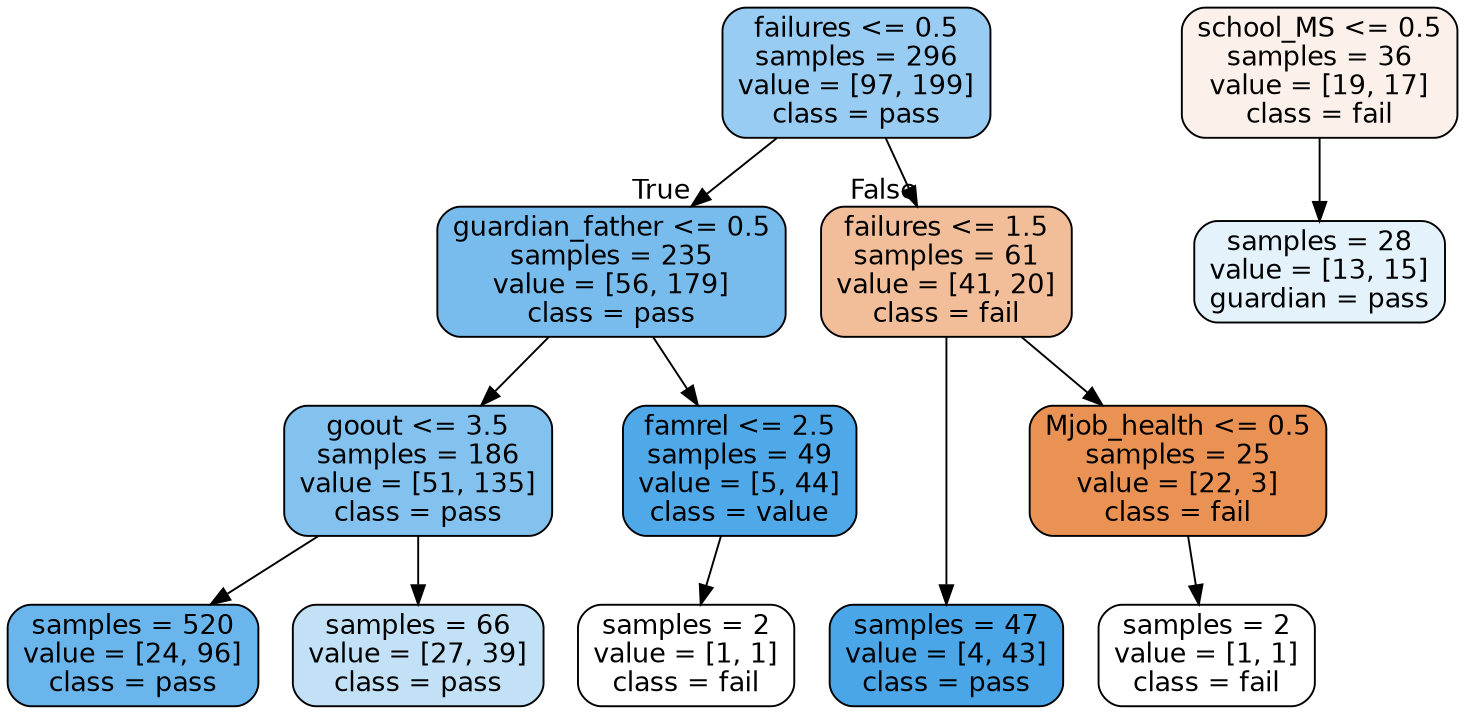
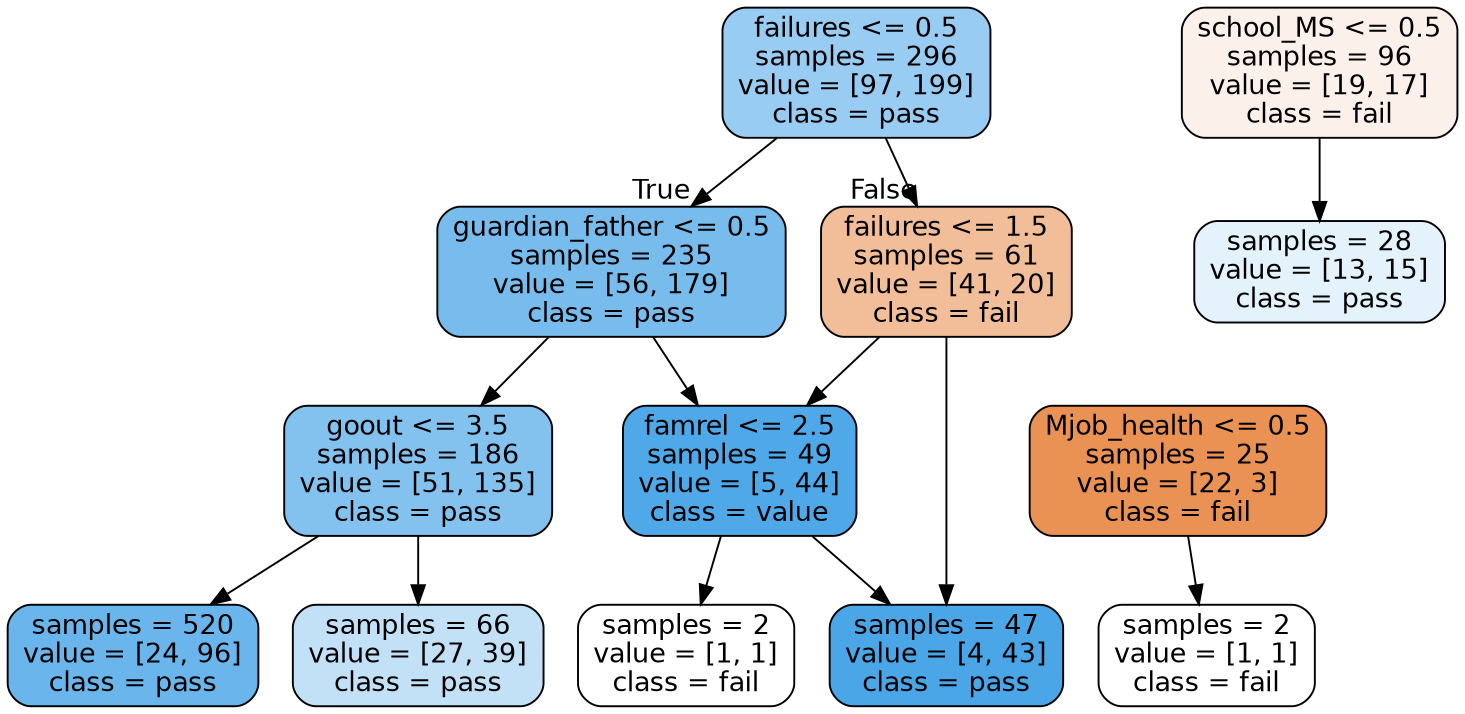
node "school_MS <= 0.5 samples = 36 value = [19, 17] class = fail": label "school_MS <= 0.5 samples = 36 value = [19, 17] class = fail" -> "school_MS <= 0.5 samples = 96 value = [19, 17] class = fail"
node "samples = 28 value = [13, 15] guardian = pass": label "samples = 28 value = [13, 15] guardian = pass" -> "samples = 28 value = [13, 15] class = pass"
edge "failures <= 1.5 samples = 61 value = [41, 20] class = fail" -> "Mjob_health <= 0.5 samples = 25 value = [22, 3] class = fail": now "failures <= 1.5 samples = 61 value = [41, 20] class = fail" -> "famrel <= 2.5 samples = 49 value = [5, 44] class = value"
edge "famrel <= 2.5 samples = 49 value = [5, 44] class = value" -> "samples = 47 value = [4, 43] class = pass": added
